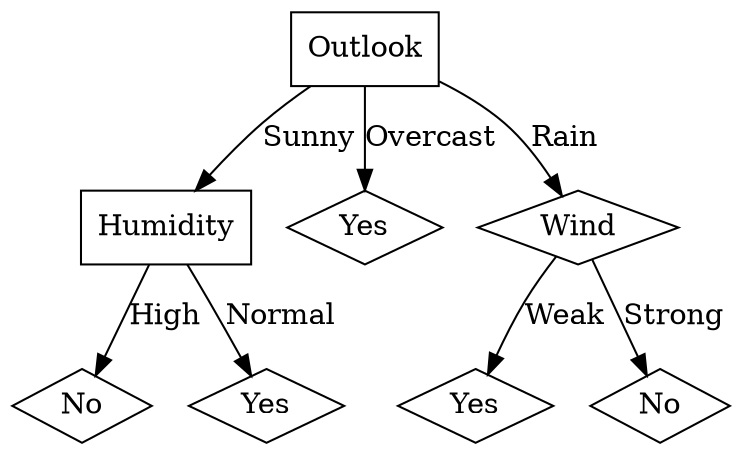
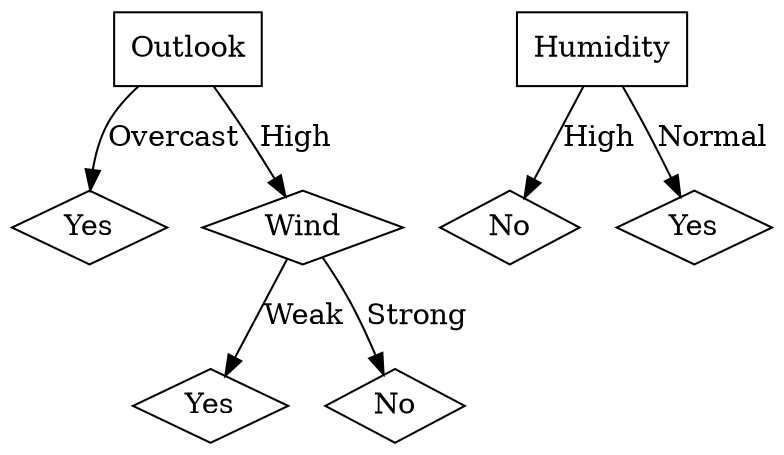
edge "Outlook" -> "Humidity": removed, label "Sunny"
edge "Outlook" -> "Wind": label "Rain" -> "High"
